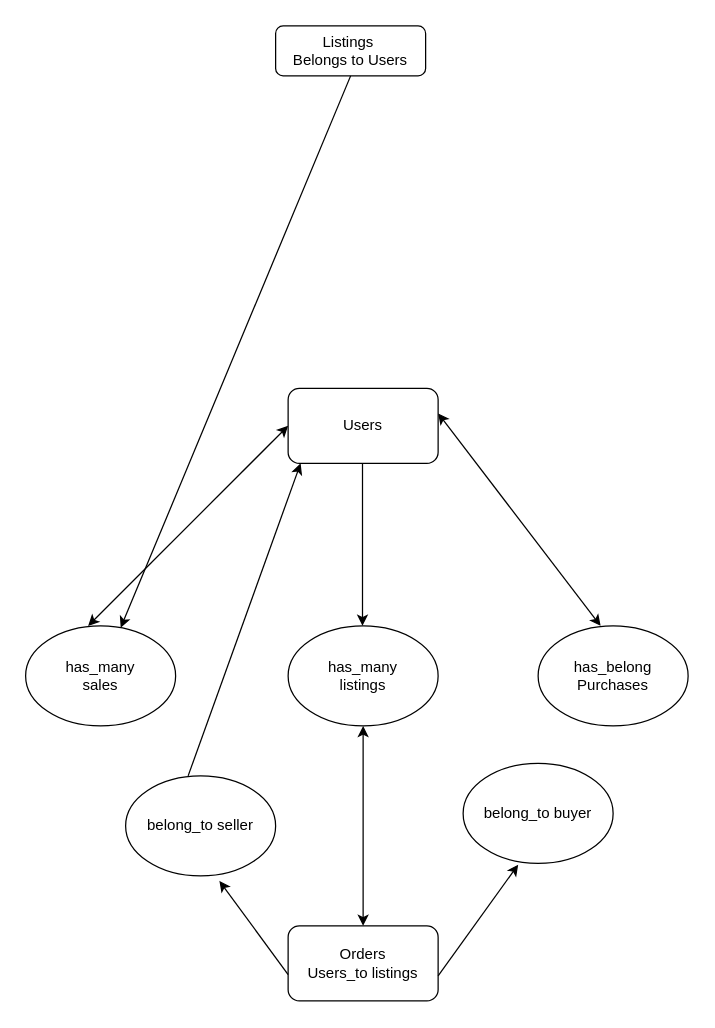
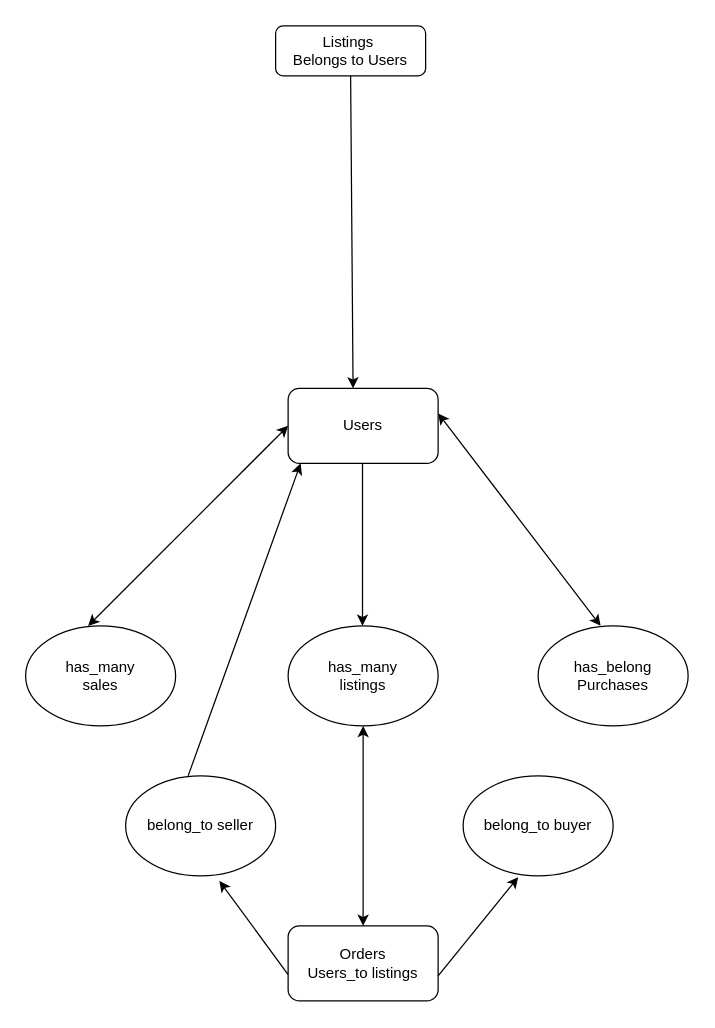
edge "Listings Belongs to Users" -> "has_many sales": now "Listings Belongs to Users" -> "Users"
node "belong_to buyer": moved (538, 813) -> (538, 826)
